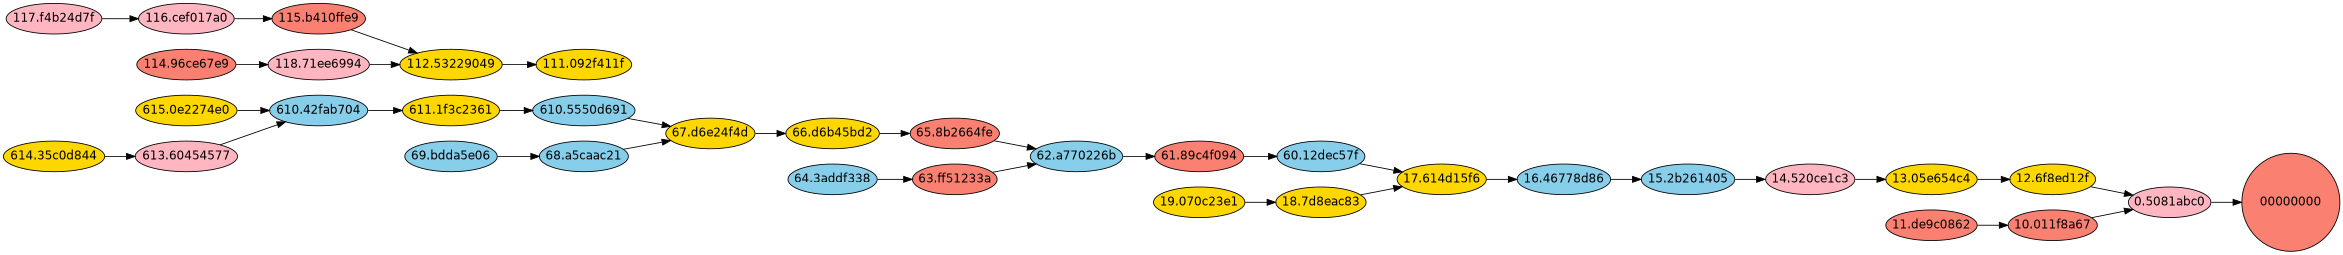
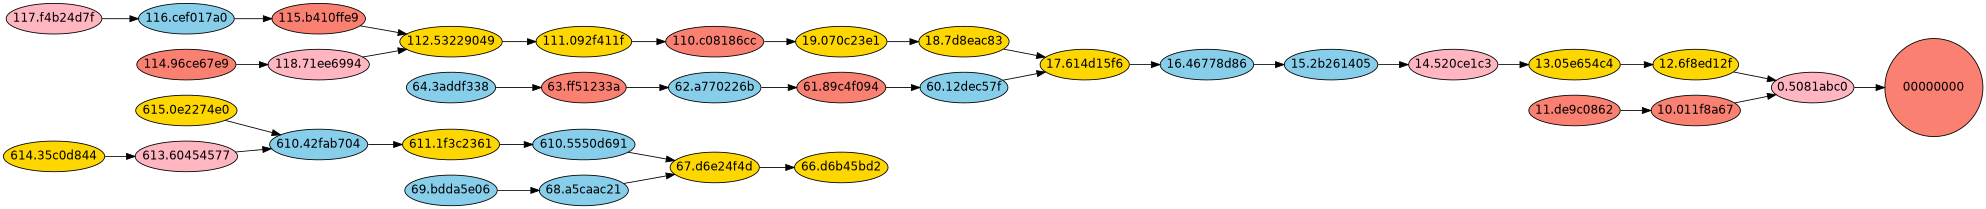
node "116.cef017a0": fillcolor lightpink -> skyblue
node "110.c08186cc": added
node "65.8b2664fe": removed
